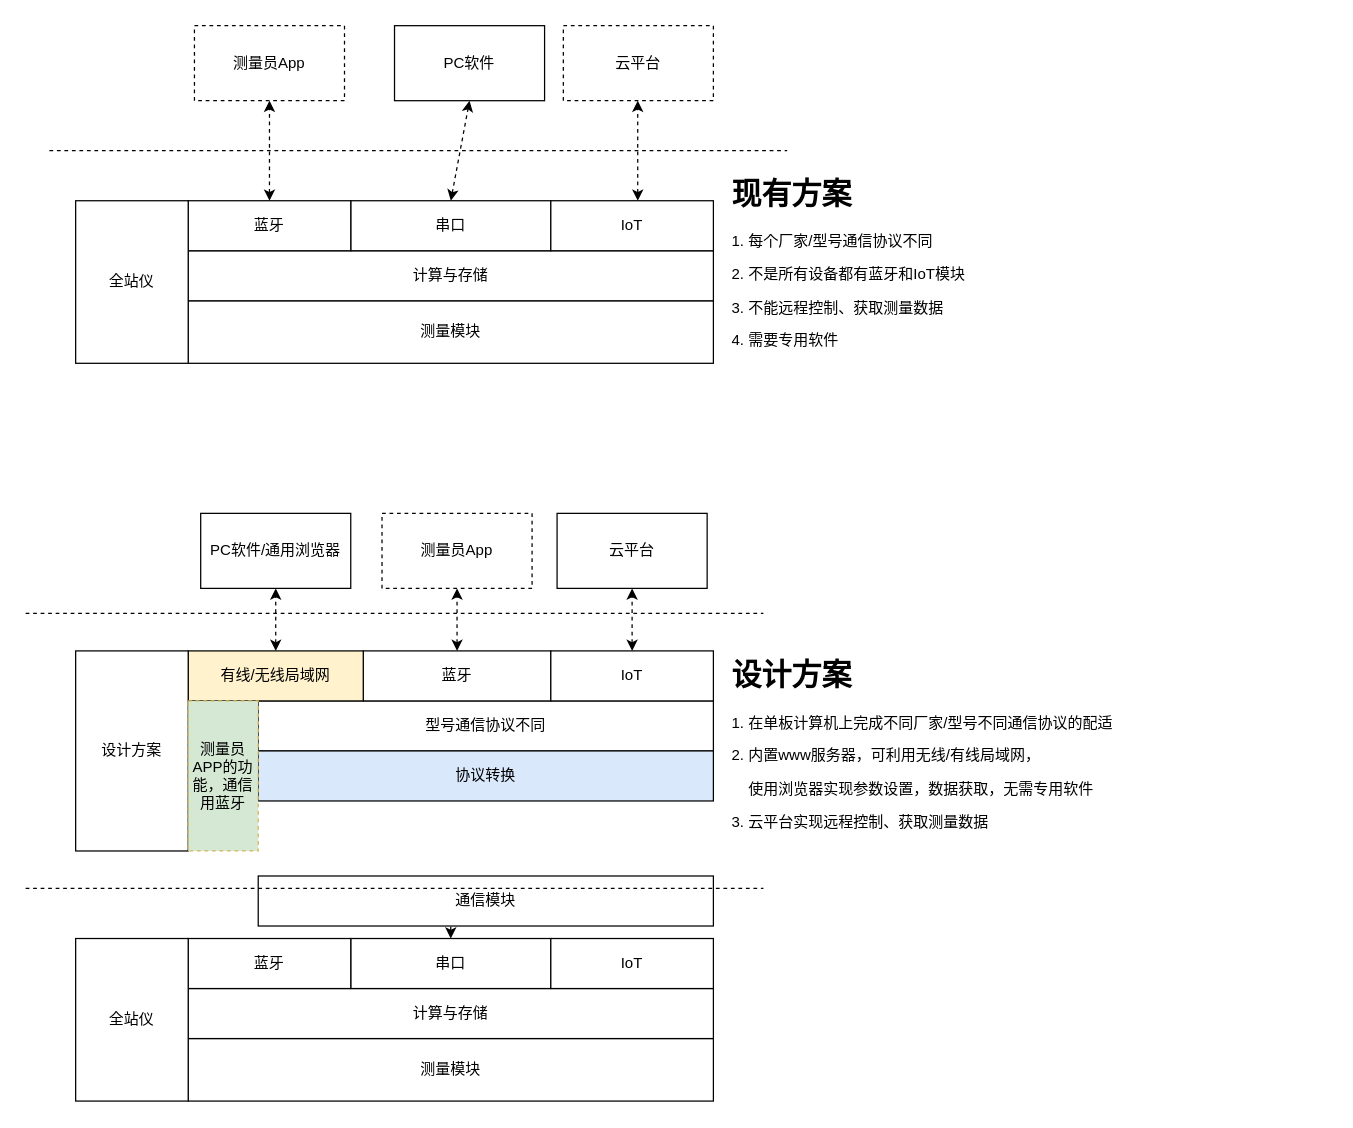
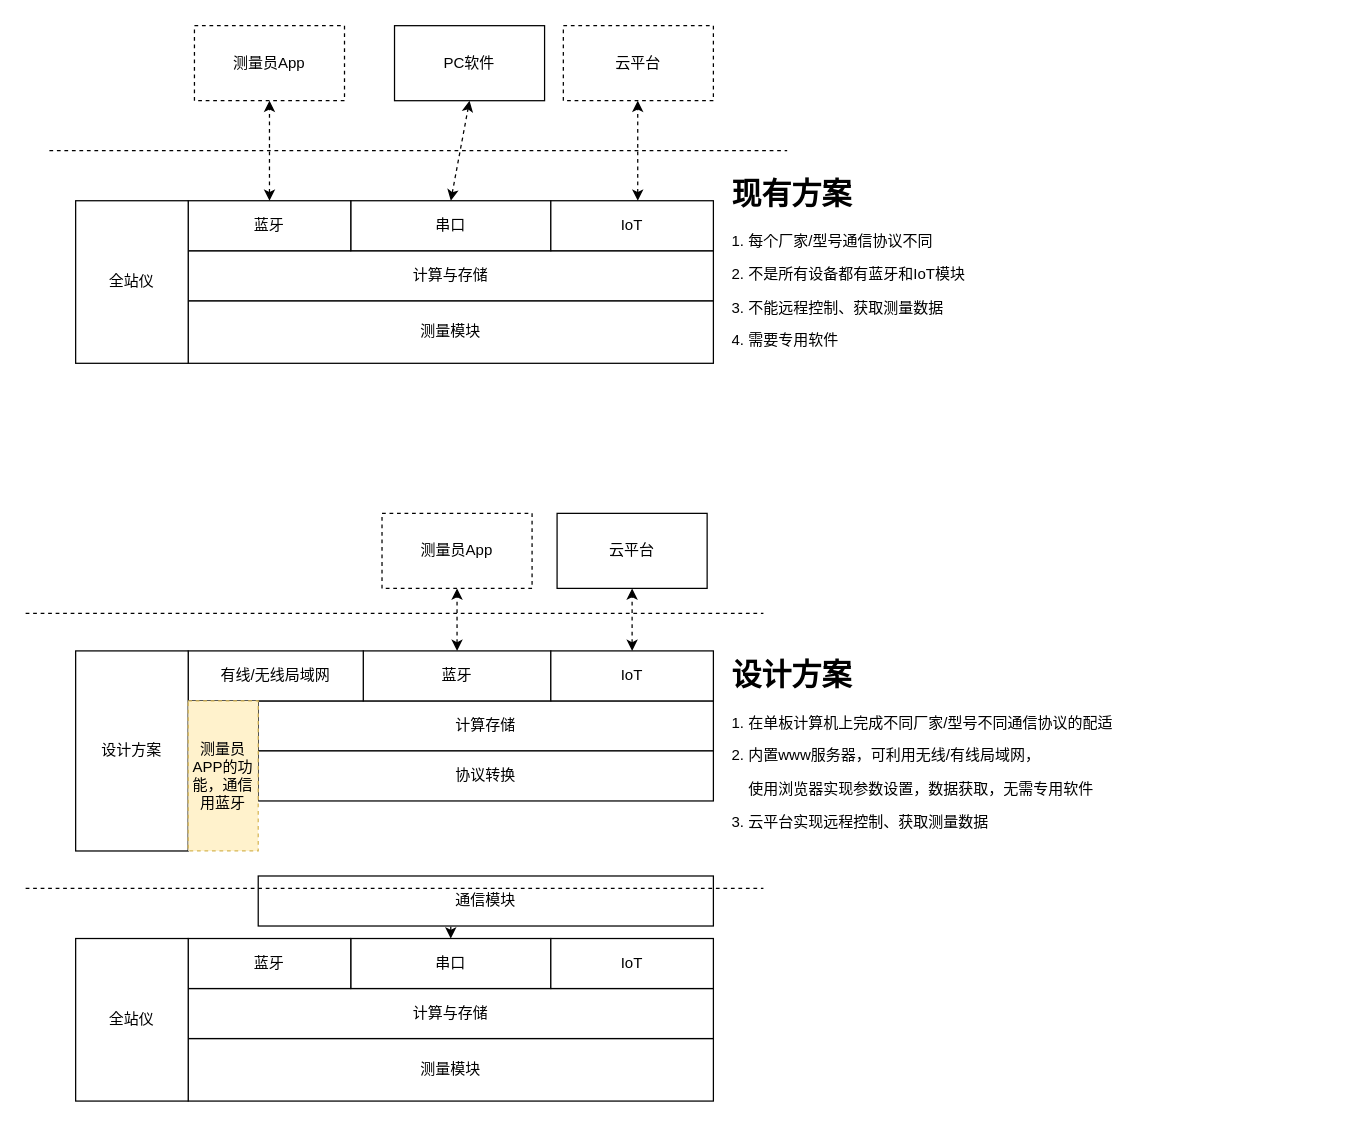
node "PC软件/通用浏览器": removed
edge "PC软件/通用浏览器" -- "有线/无线局域网": removed
node "有线/无线局域网": fillcolor #fff2cc -> #ffffff
node "型号通信协议不同": label "型号通信协议不同" -> "计算存储"
node "测量员APP的功能，通信用蓝牙": fillcolor #d5e8d4 -> #fff2cc
node "协议转换": fillcolor #dae8fc -> #ffffff
